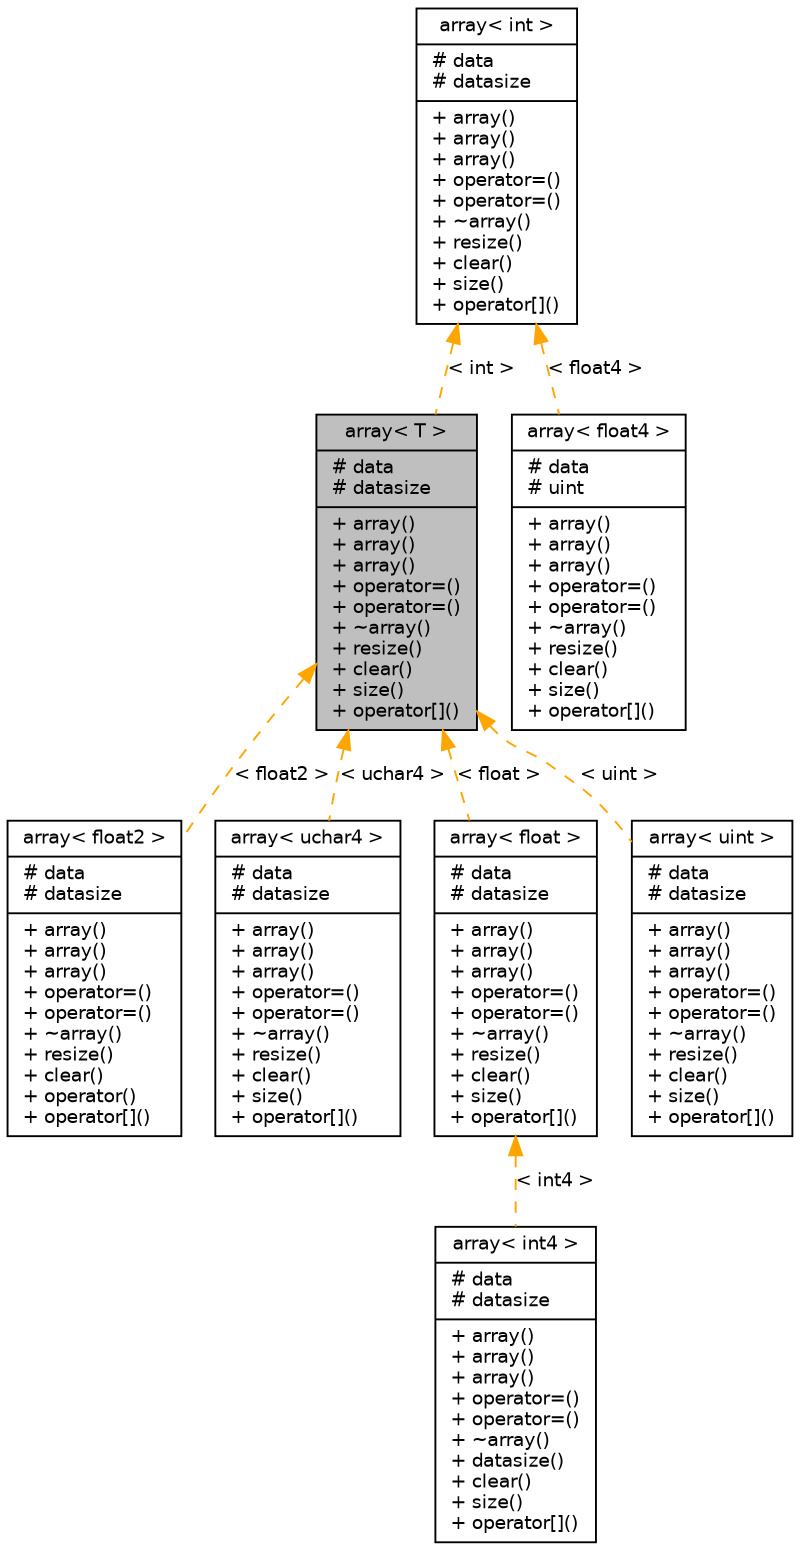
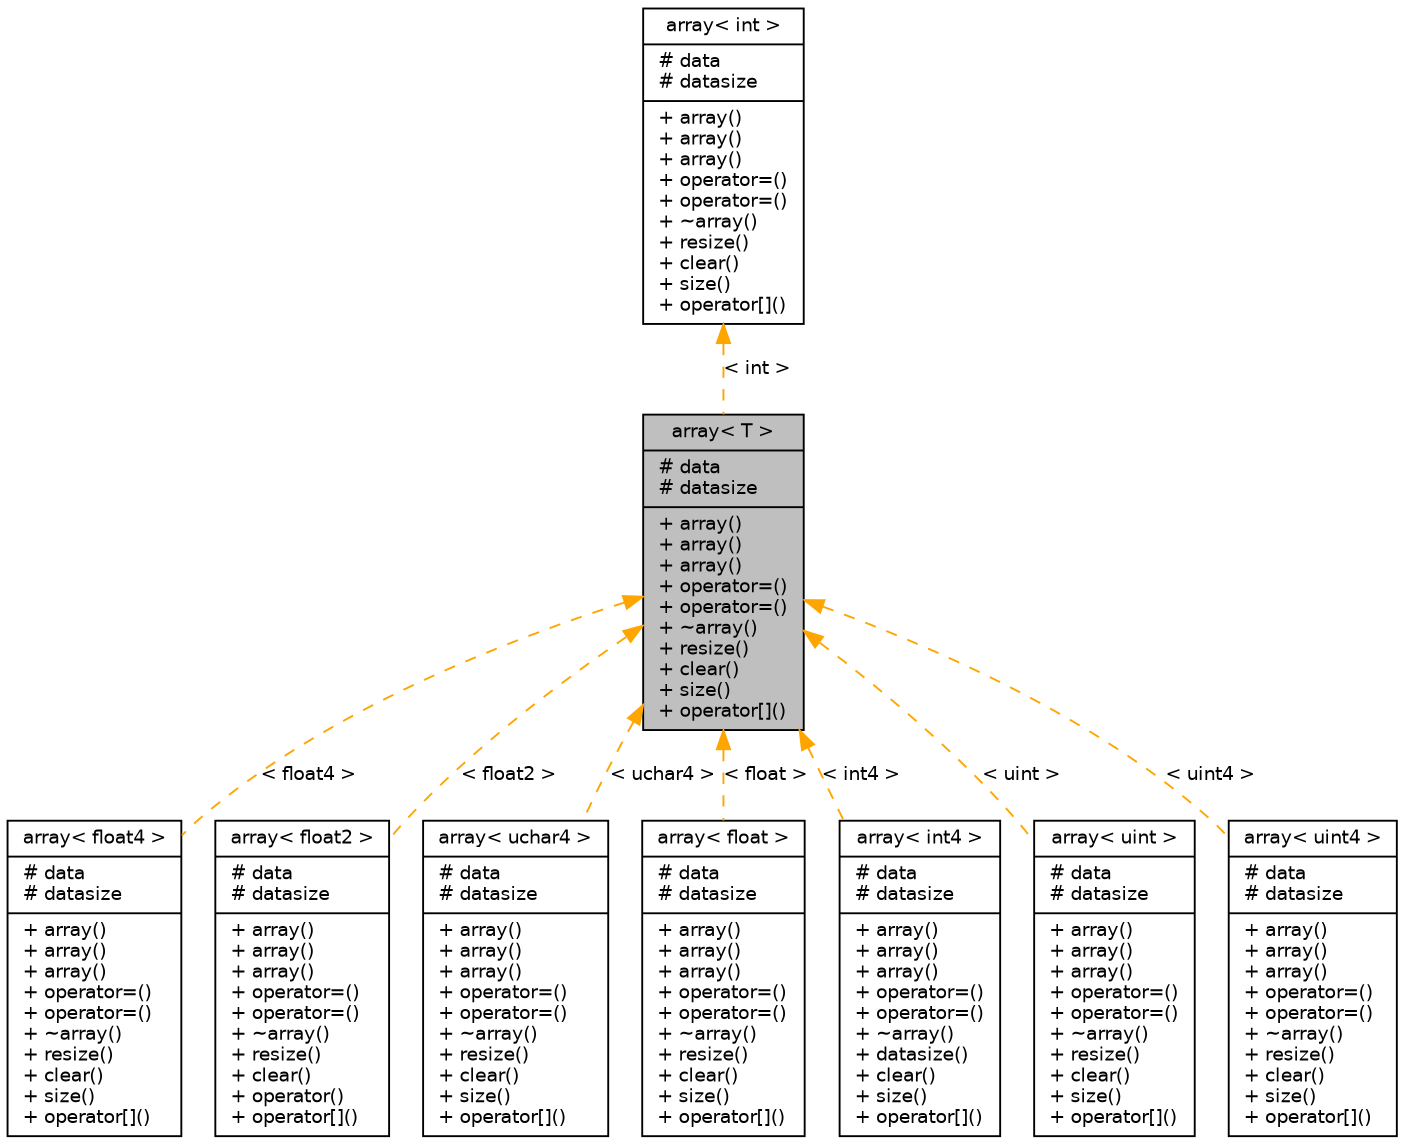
edge "array< float4 >" -> "array< int >": now "array< float4 >" -> "array< T >"
node "array< float4 >": text "# uint" -> "# datasize"
node "array< uint4 >": added
edge "array< int4 >" -> "array< float >": now "array< int4 >" -> "array< T >"
